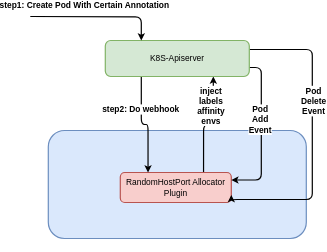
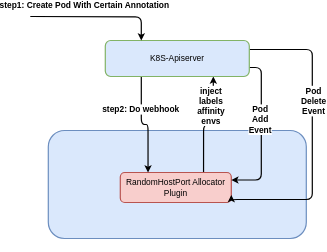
node "K8S-Apiserver": fillcolor #d5e8d4 -> #dae8fc
